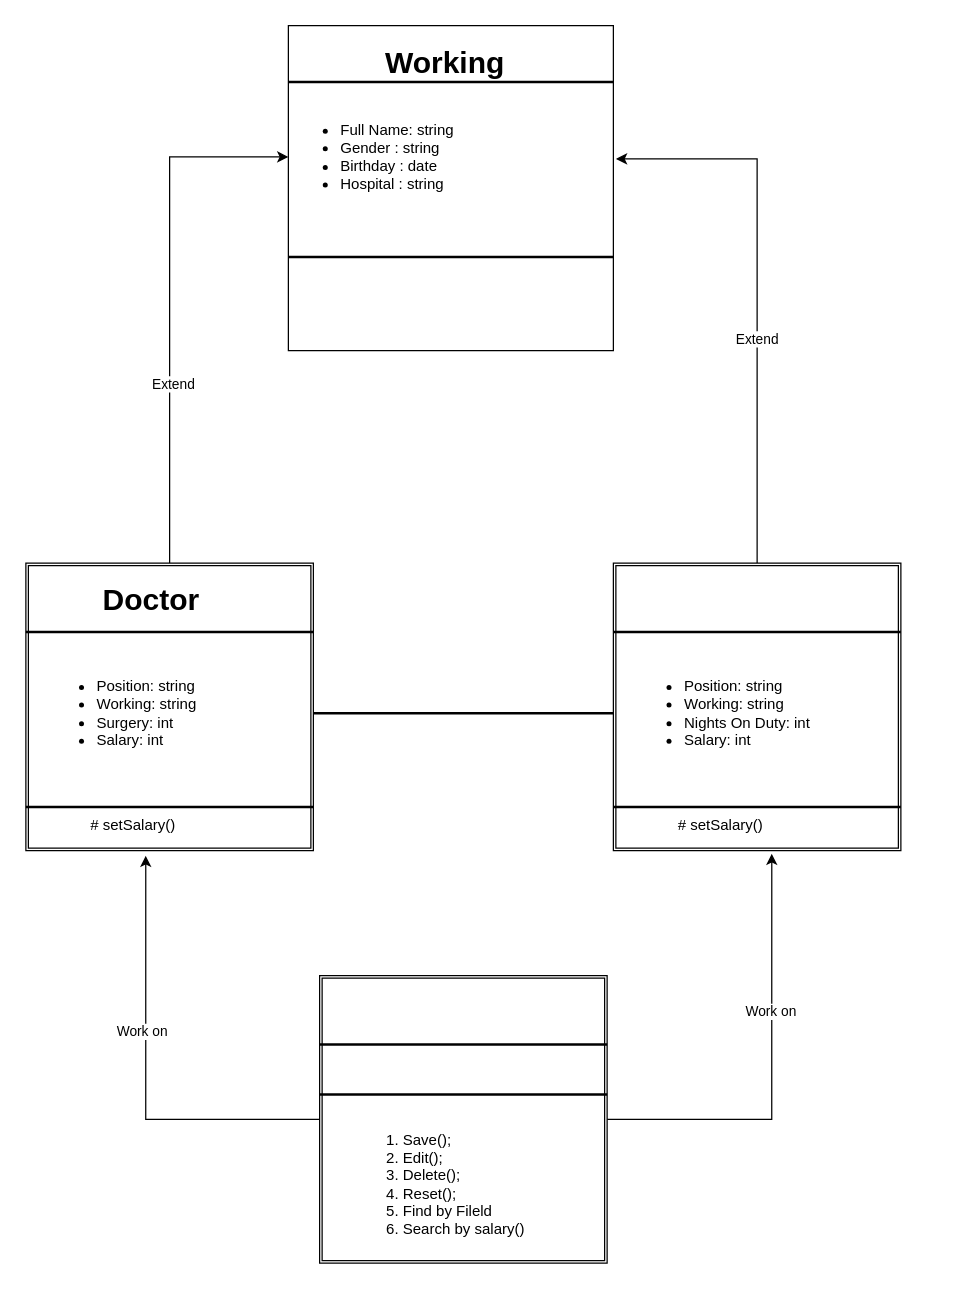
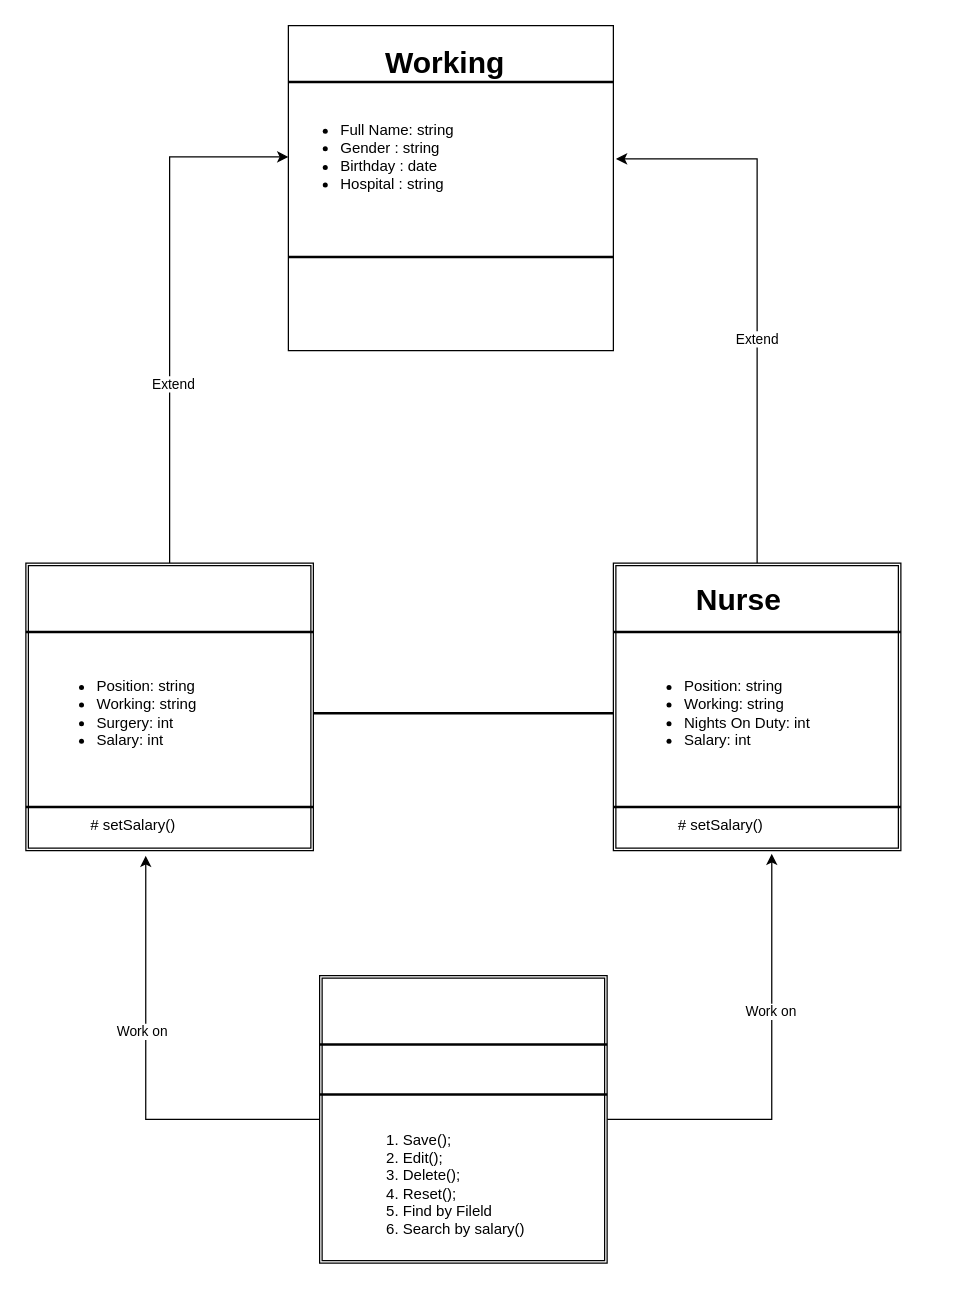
node "Doctor": removed
node "Nurse": added
